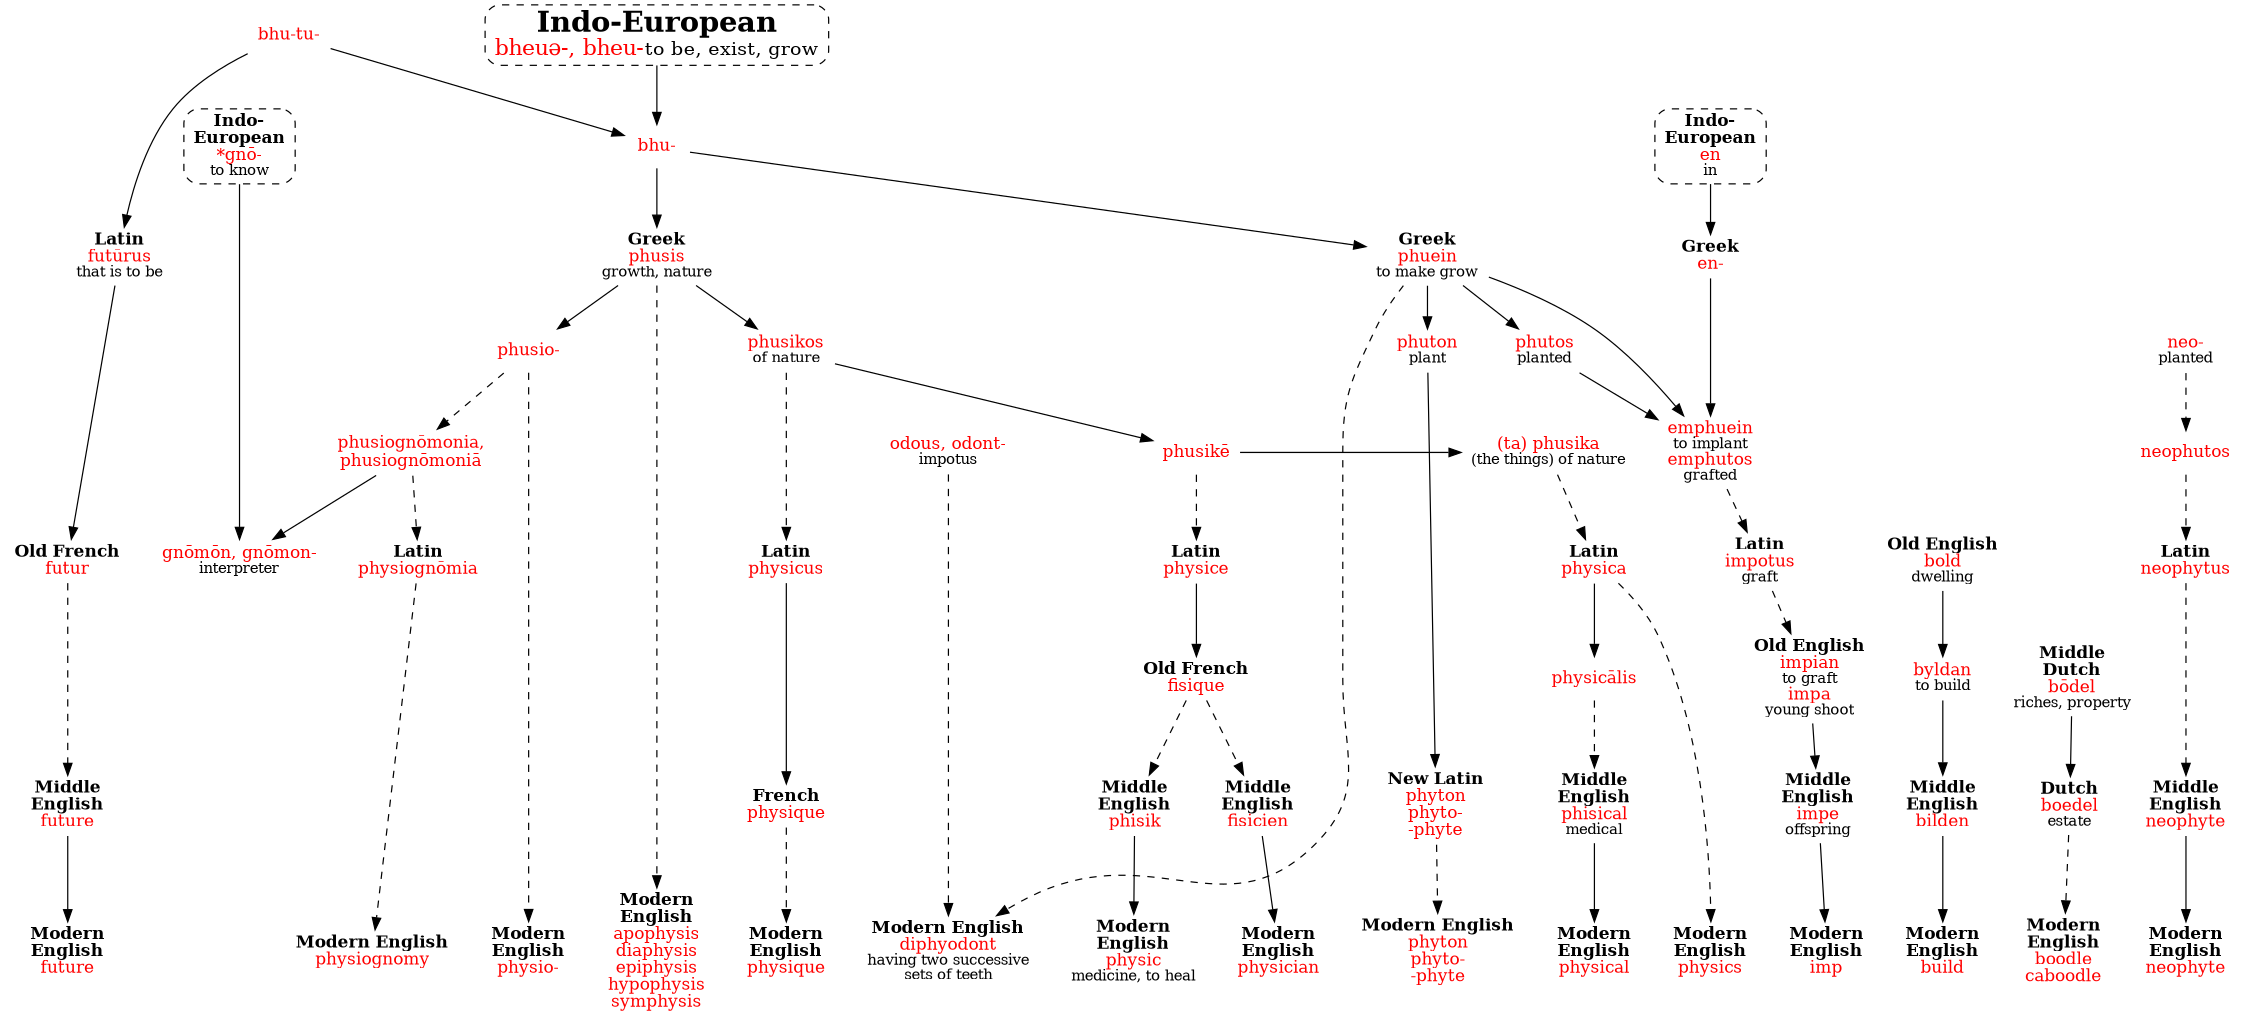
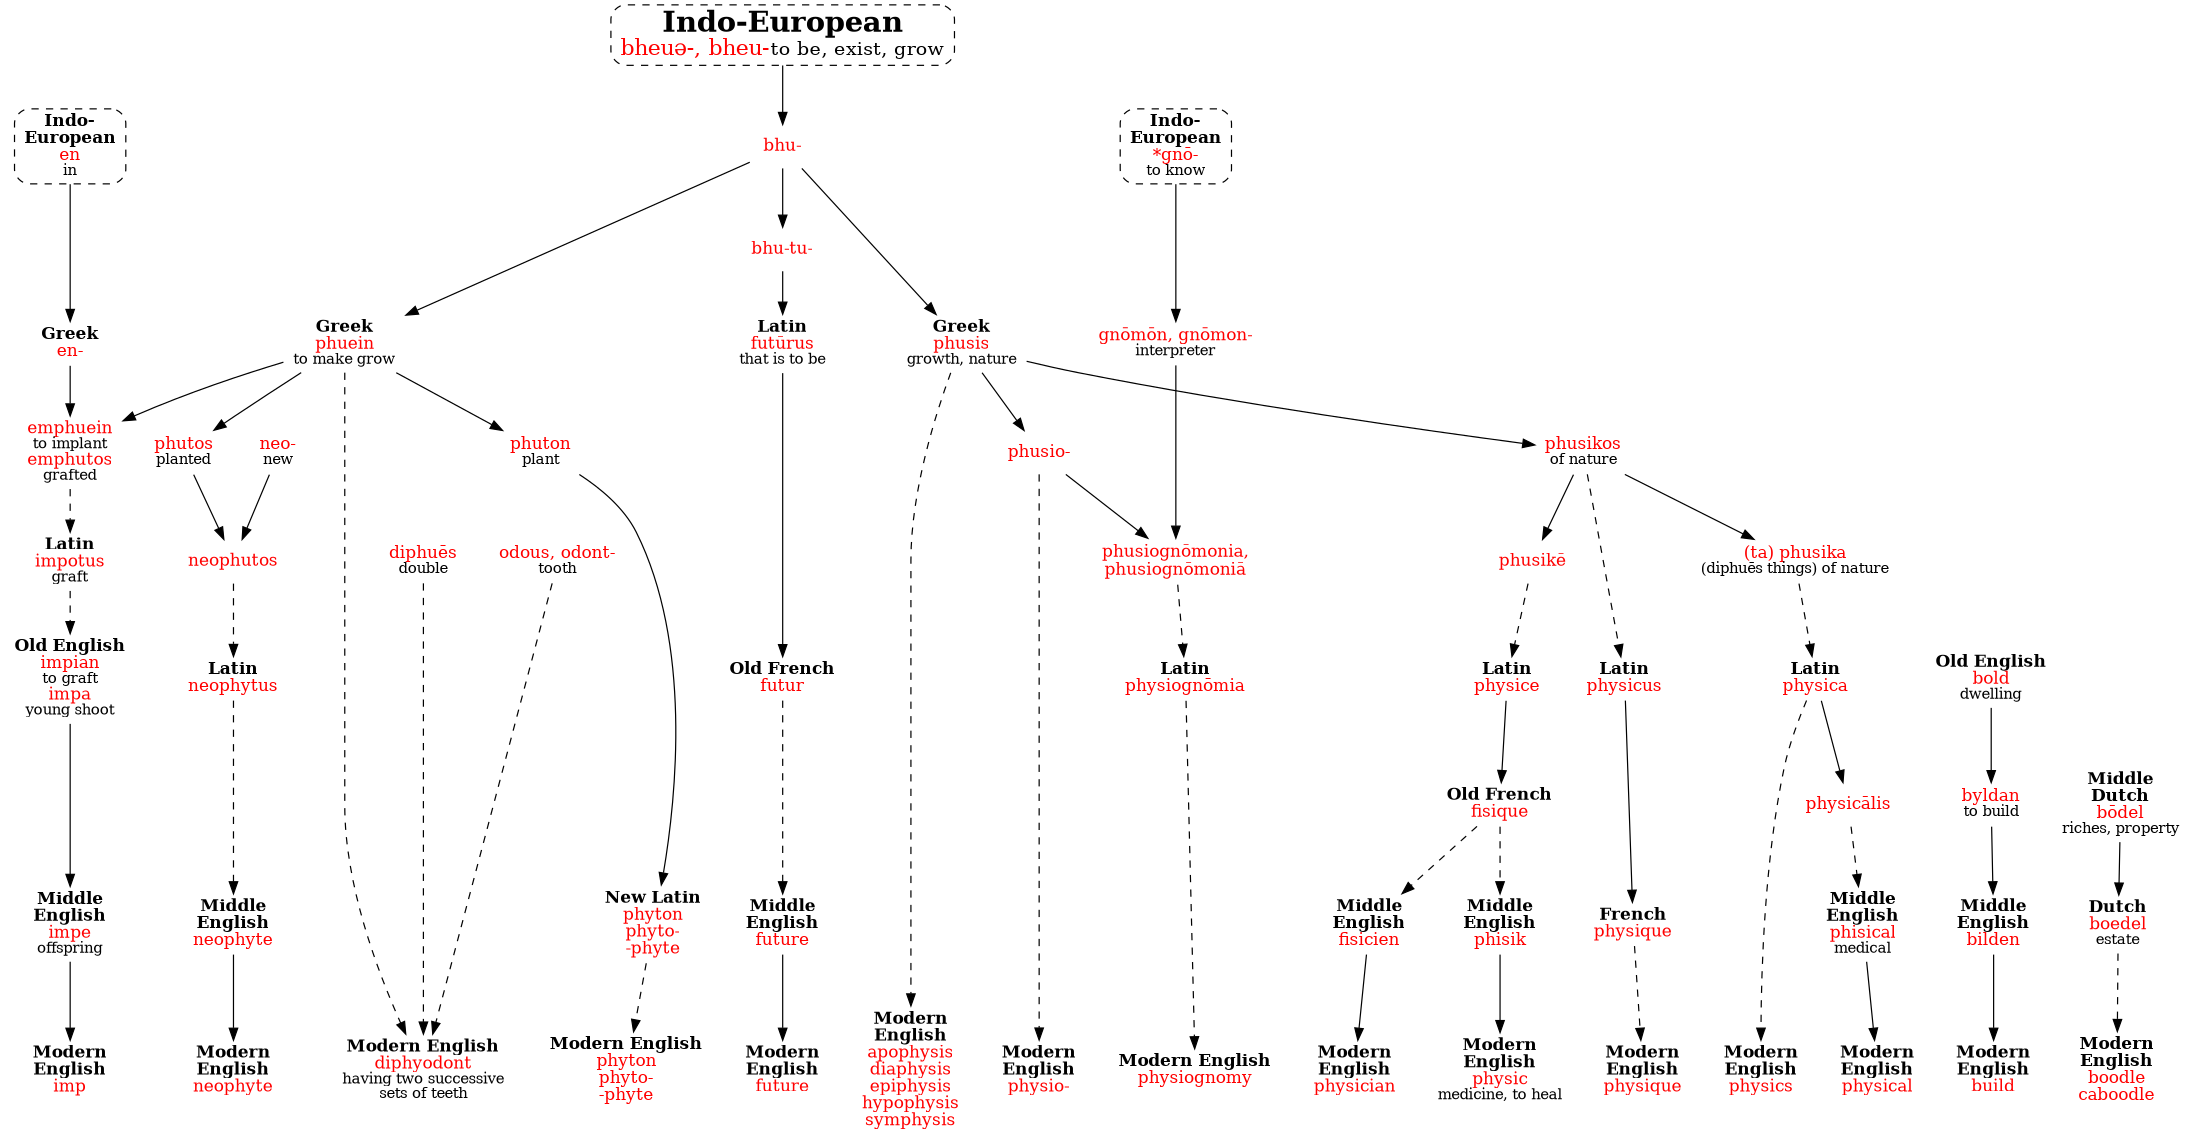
edge "bhu-tu-" -> "bhu-": reversed
node "neo-": text "planted" -> "new"
edge "phutos" -> "emphuein": now "phutos" -> "neophutos"
edge "neo-" -> "neophutos": style dashed -> solid
edge "phusio-" -> "phusiognōmonia,": style dashed -> solid
edge "phusikē" -> "(ta) phusika": now "phusikos" -> "(ta) phusika"
node "odous, odont-": text "impotus" -> "tooth"
node "(ta) phusika": text "(the things) of nature" -> "(diphuēs things) of nature"
edge "phusiognōmonia," -> "gnōmōn, gnōmon-": reversed
node "diphuēs": added
